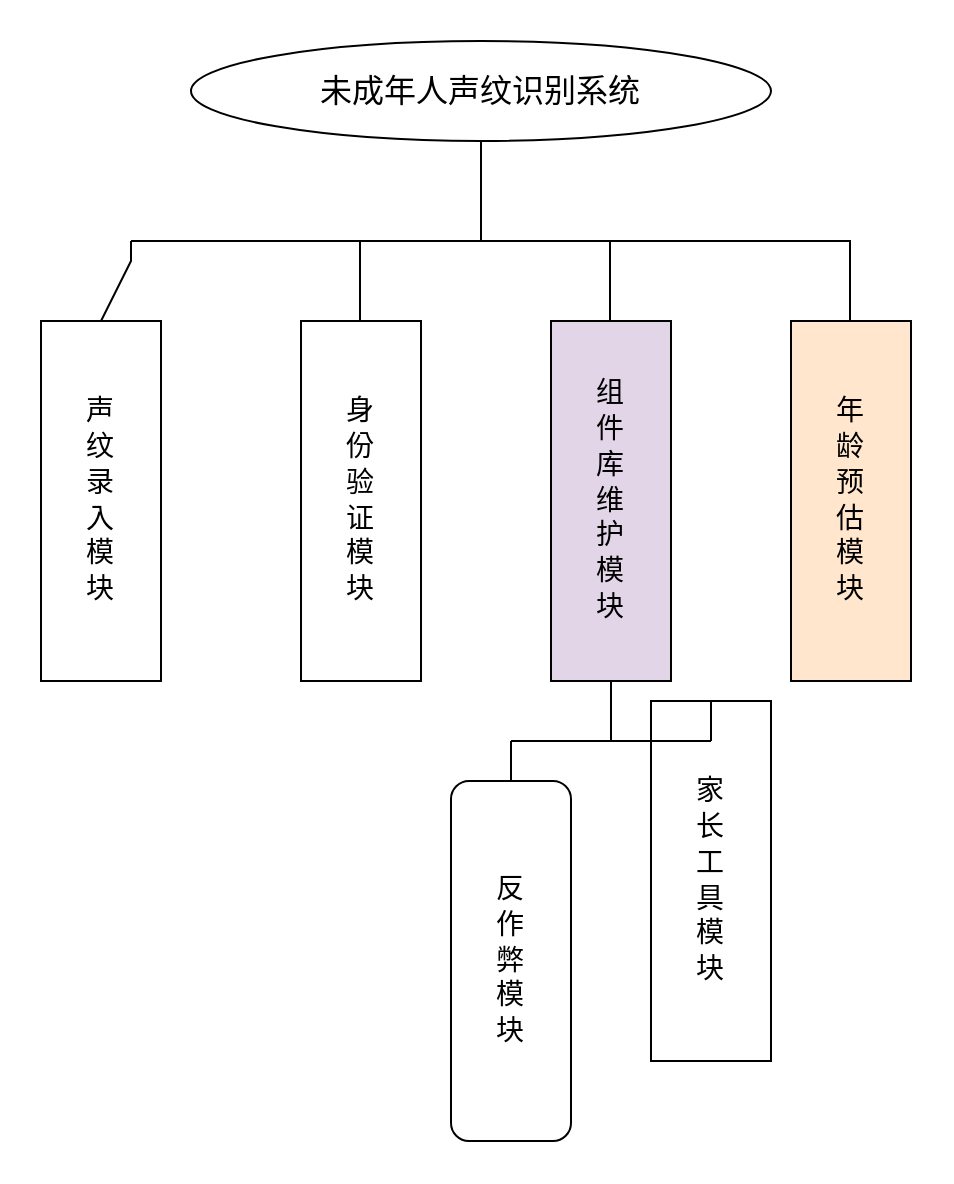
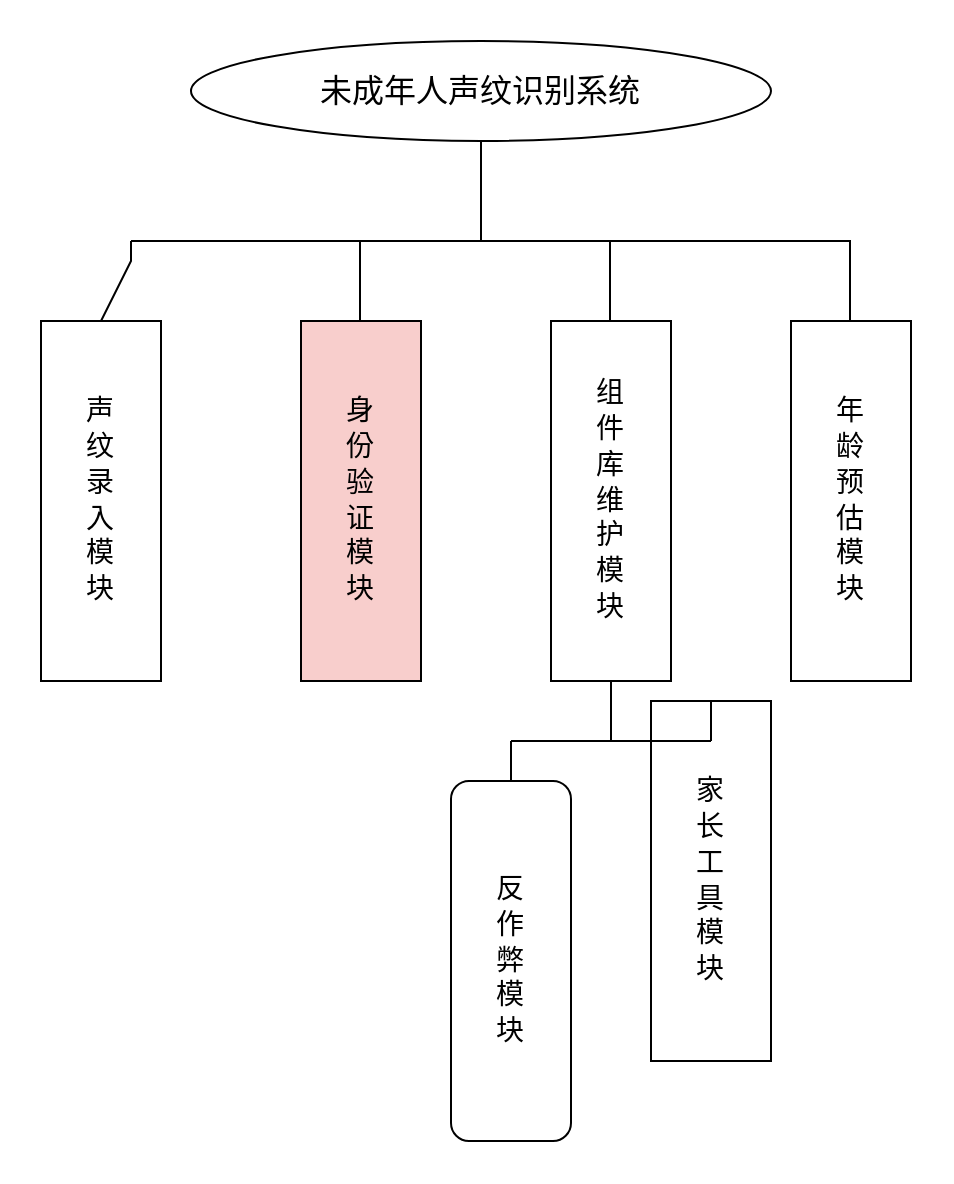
node "身 份 验 证 模 块": fillcolor #ffffff -> #f8cecc
node "组 件 库 维 护 模 块": fillcolor #e1d5e7 -> #ffffff
node "年 龄 预 估 模 块": fillcolor #ffe6cc -> #ffffff
